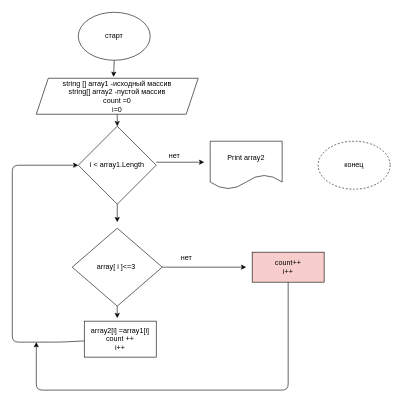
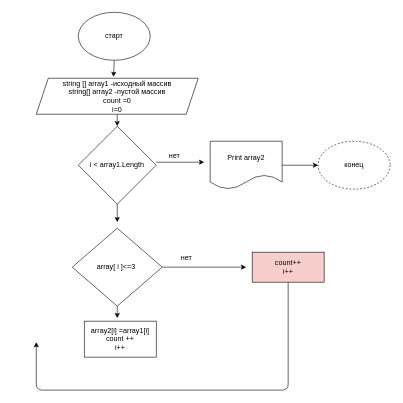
edge "Print array2" -> "конец": added
edge "array2[i] =array1[i] count ++ i++" -> "i < array1.Length": removed
